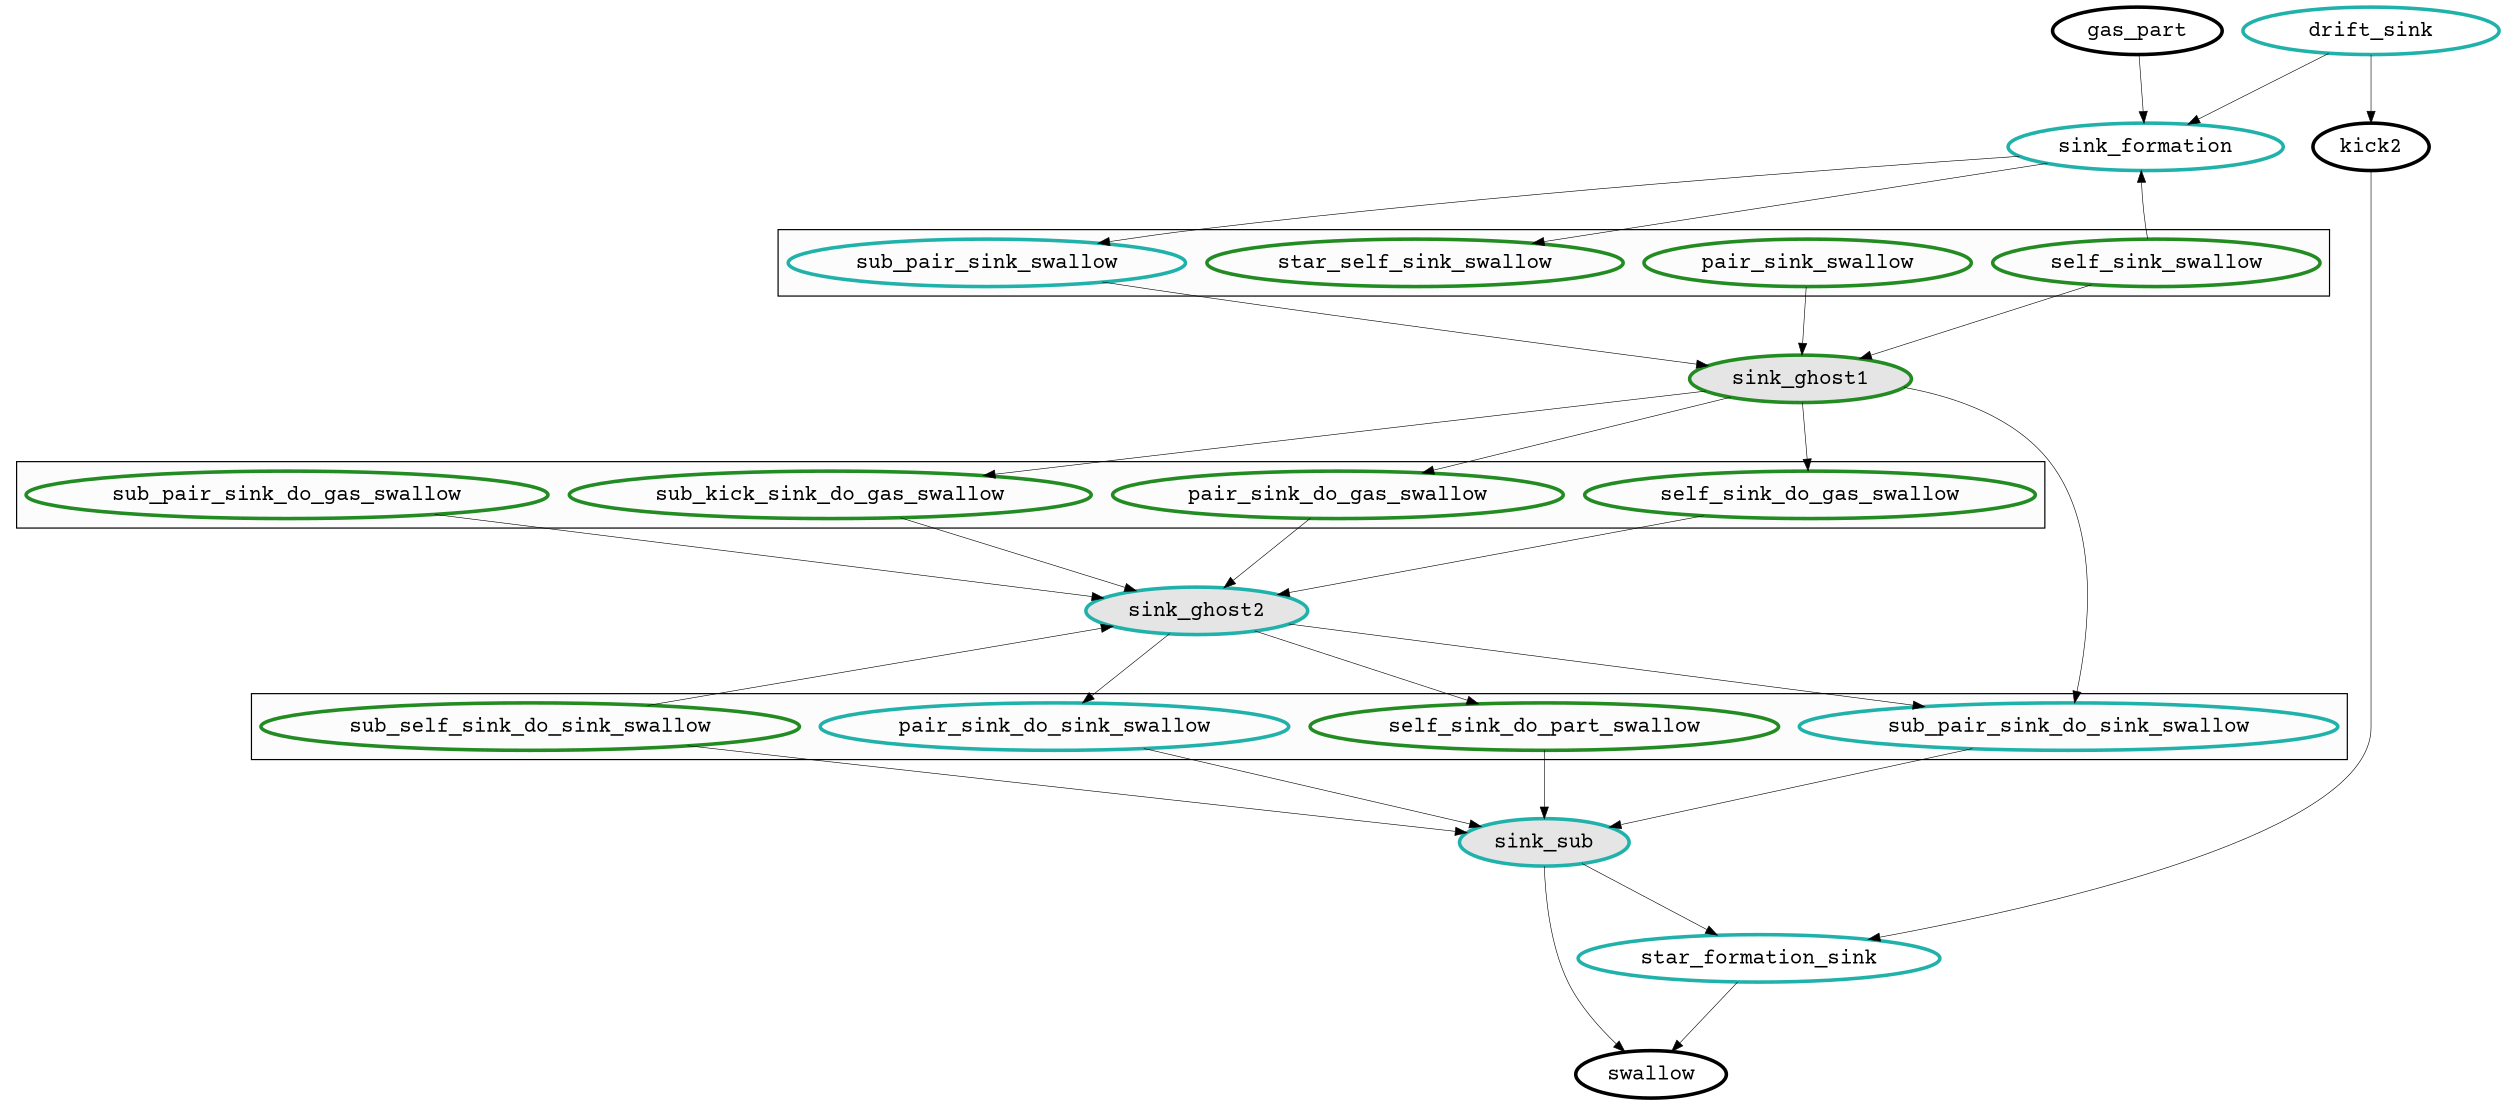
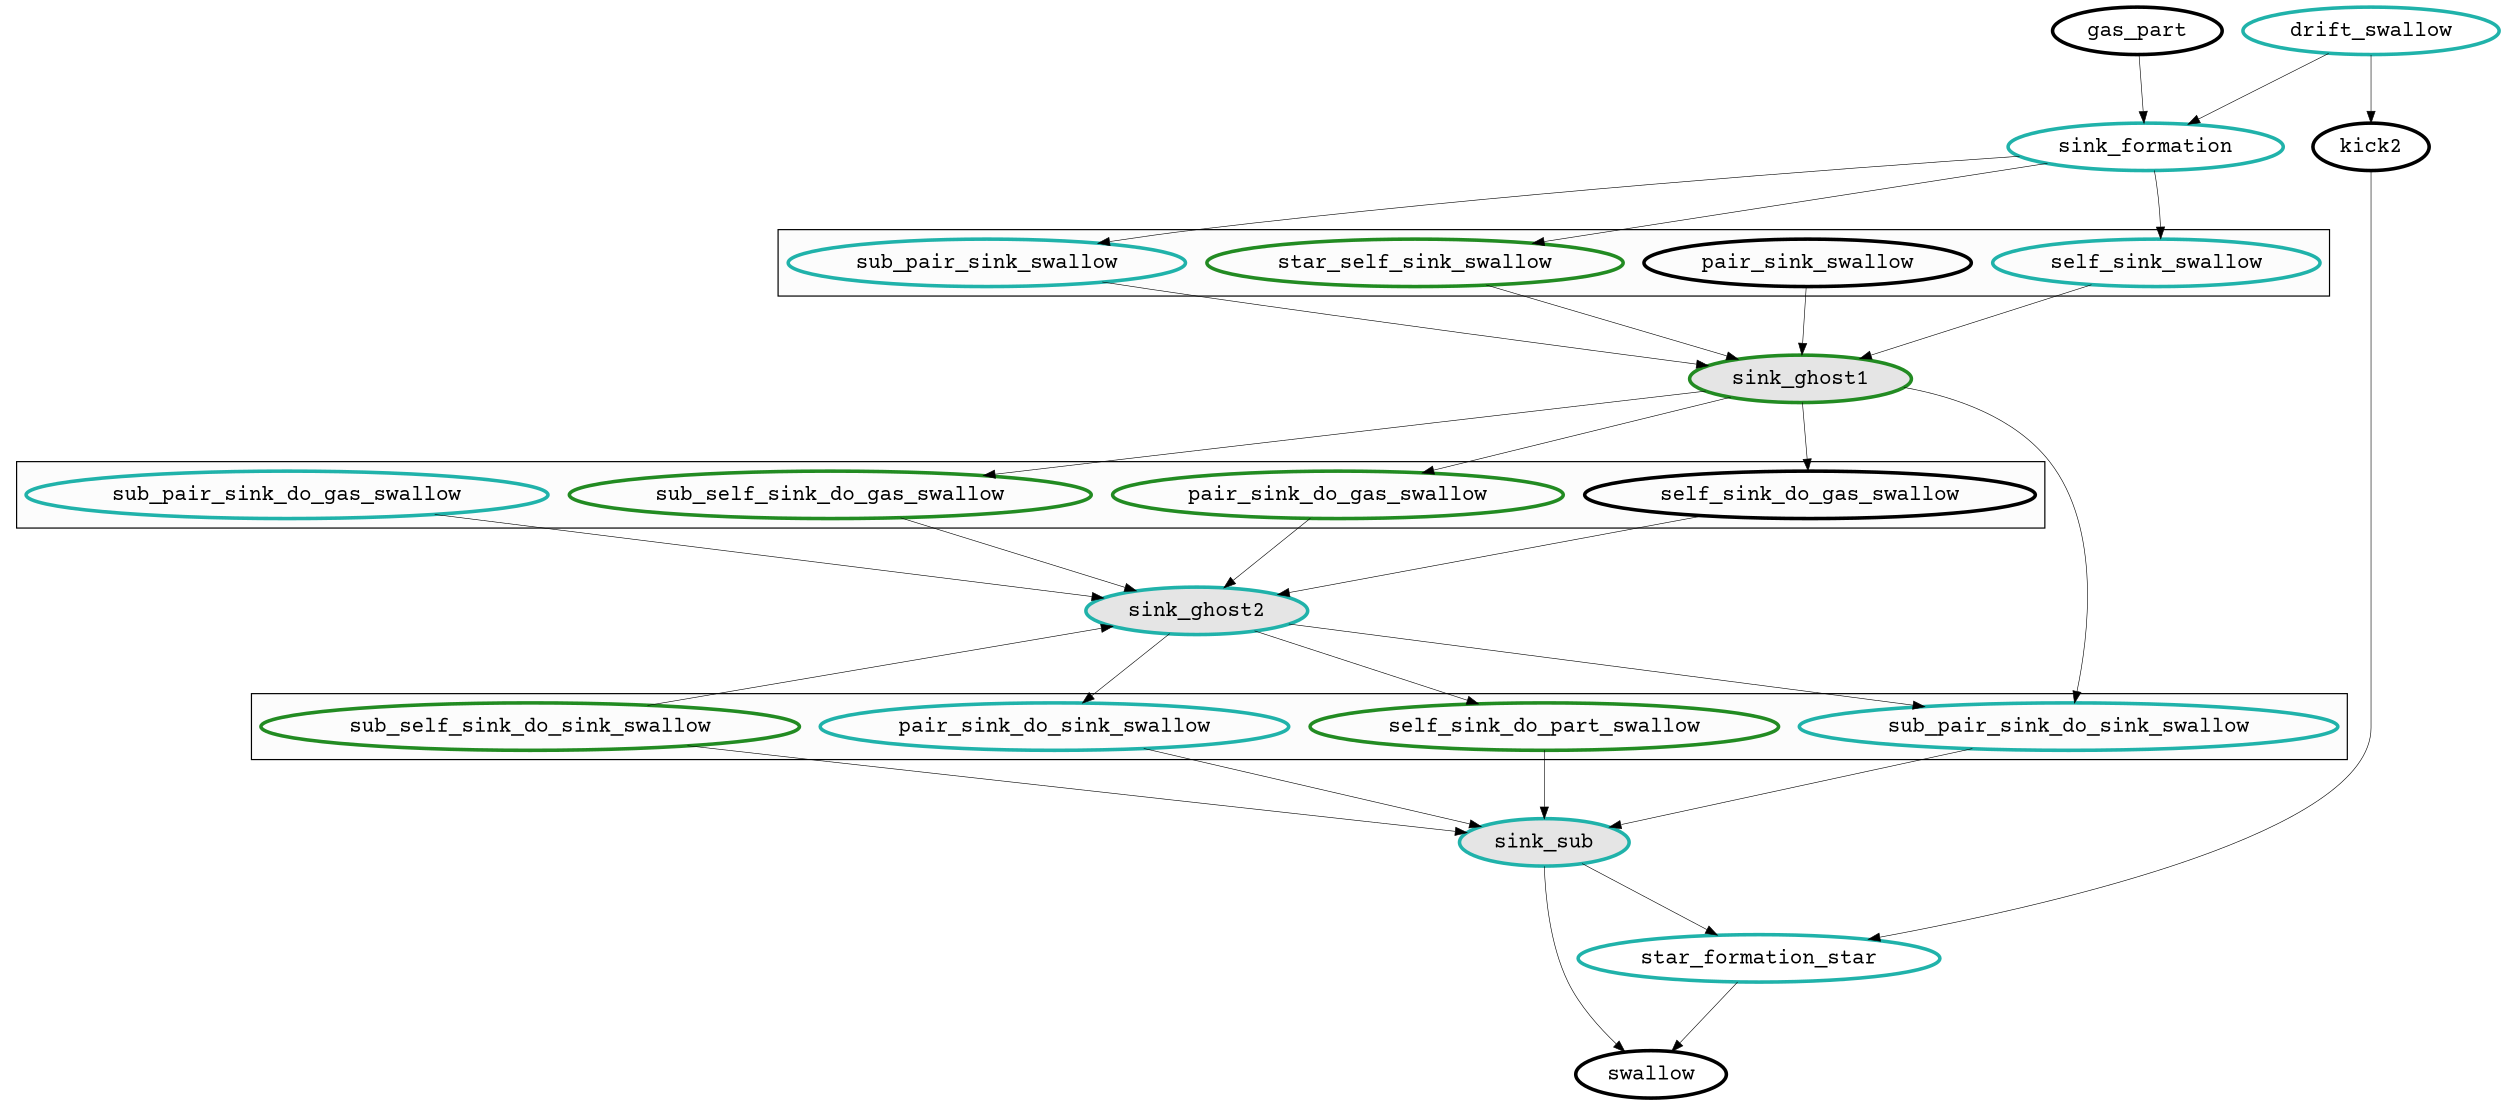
node "drift_sink": label "drift_sink" -> "drift_swallow"
edge "self_sink_swallow" -> "sink_formation": reversed
node "pair_sink_swallow": color forestgreen -> black
node "self_sink_swallow": color forestgreen -> lightseagreen
edge "star_self_sink_swallow" -> "sink_ghost1": added
node "sub_pair_sink_do_gas_swallow": color forestgreen -> lightseagreen
node "sub_kick_sink_do_gas_swallow": label "sub_kick_sink_do_gas_swallow" -> "sub_self_sink_do_gas_swallow"
node "self_sink_do_gas_swallow": color forestgreen -> black
node "star_formation_sink": label "star_formation_sink" -> "star_formation_star"
